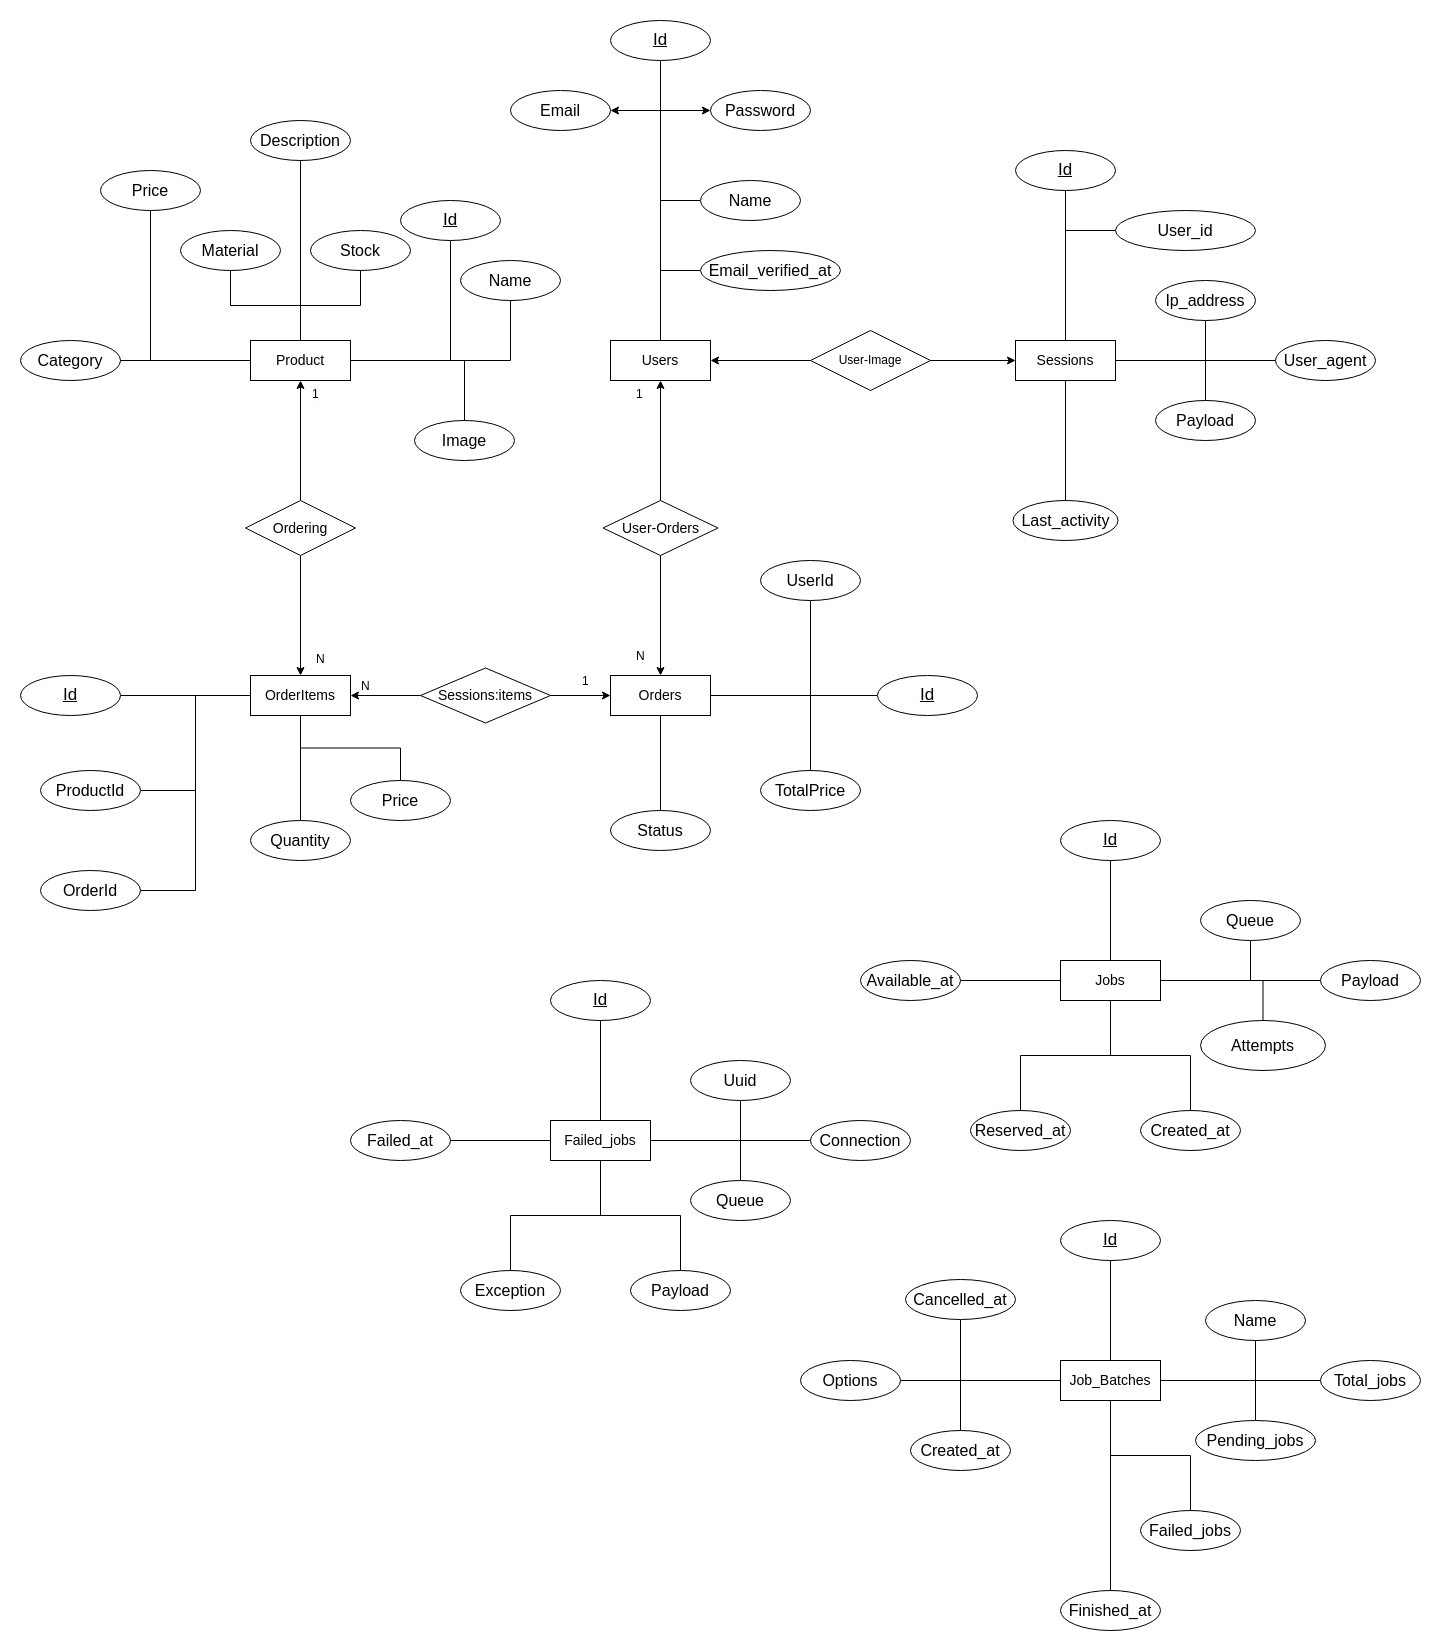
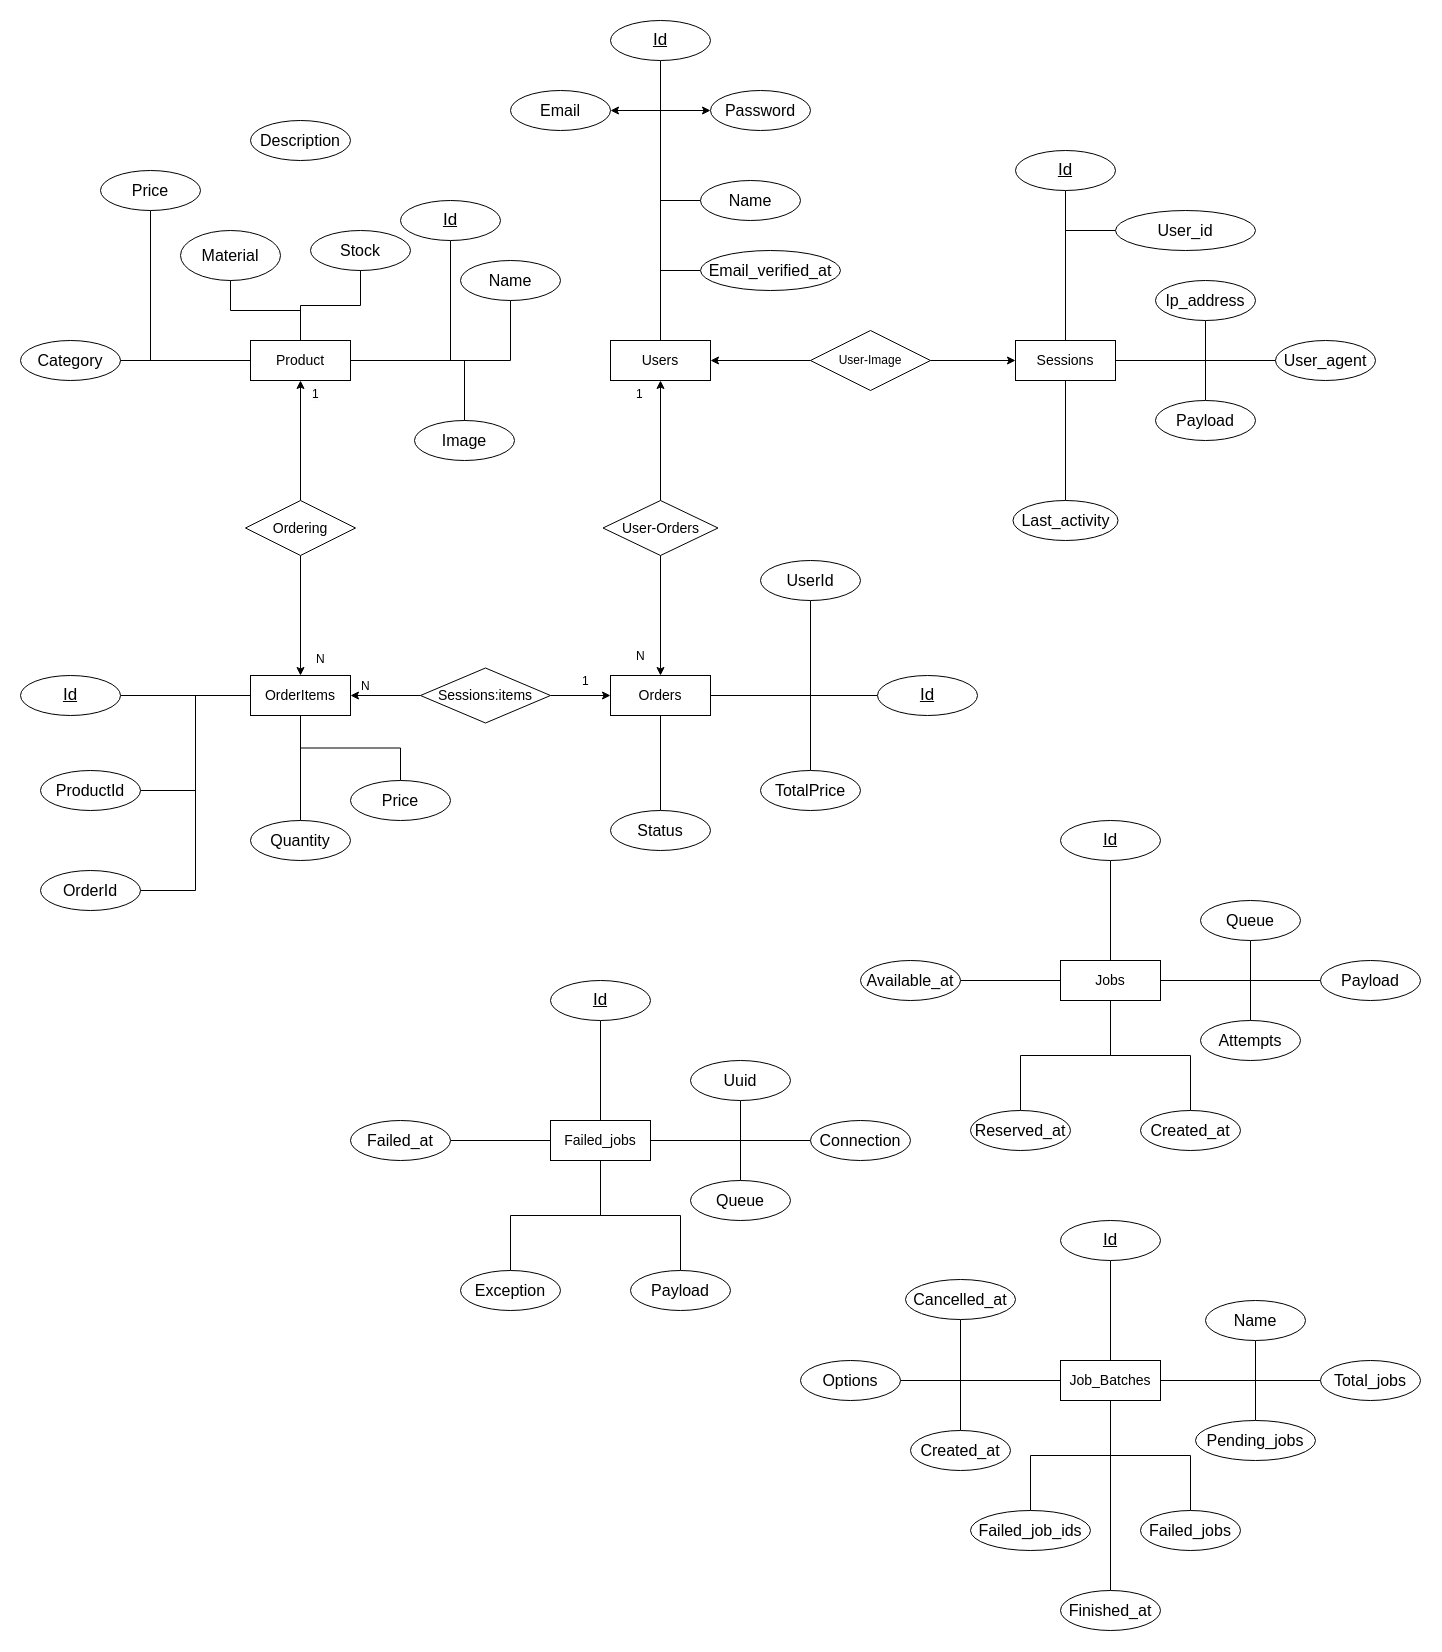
edge "Description" -- "Product": removed
node "Material": size 100x40 -> 100x50
node "Attempts": size 125x50 -> 100x40
edge "Job_Batches" -- "Failed_job_ids": added
node "Failed_job_ids": added
